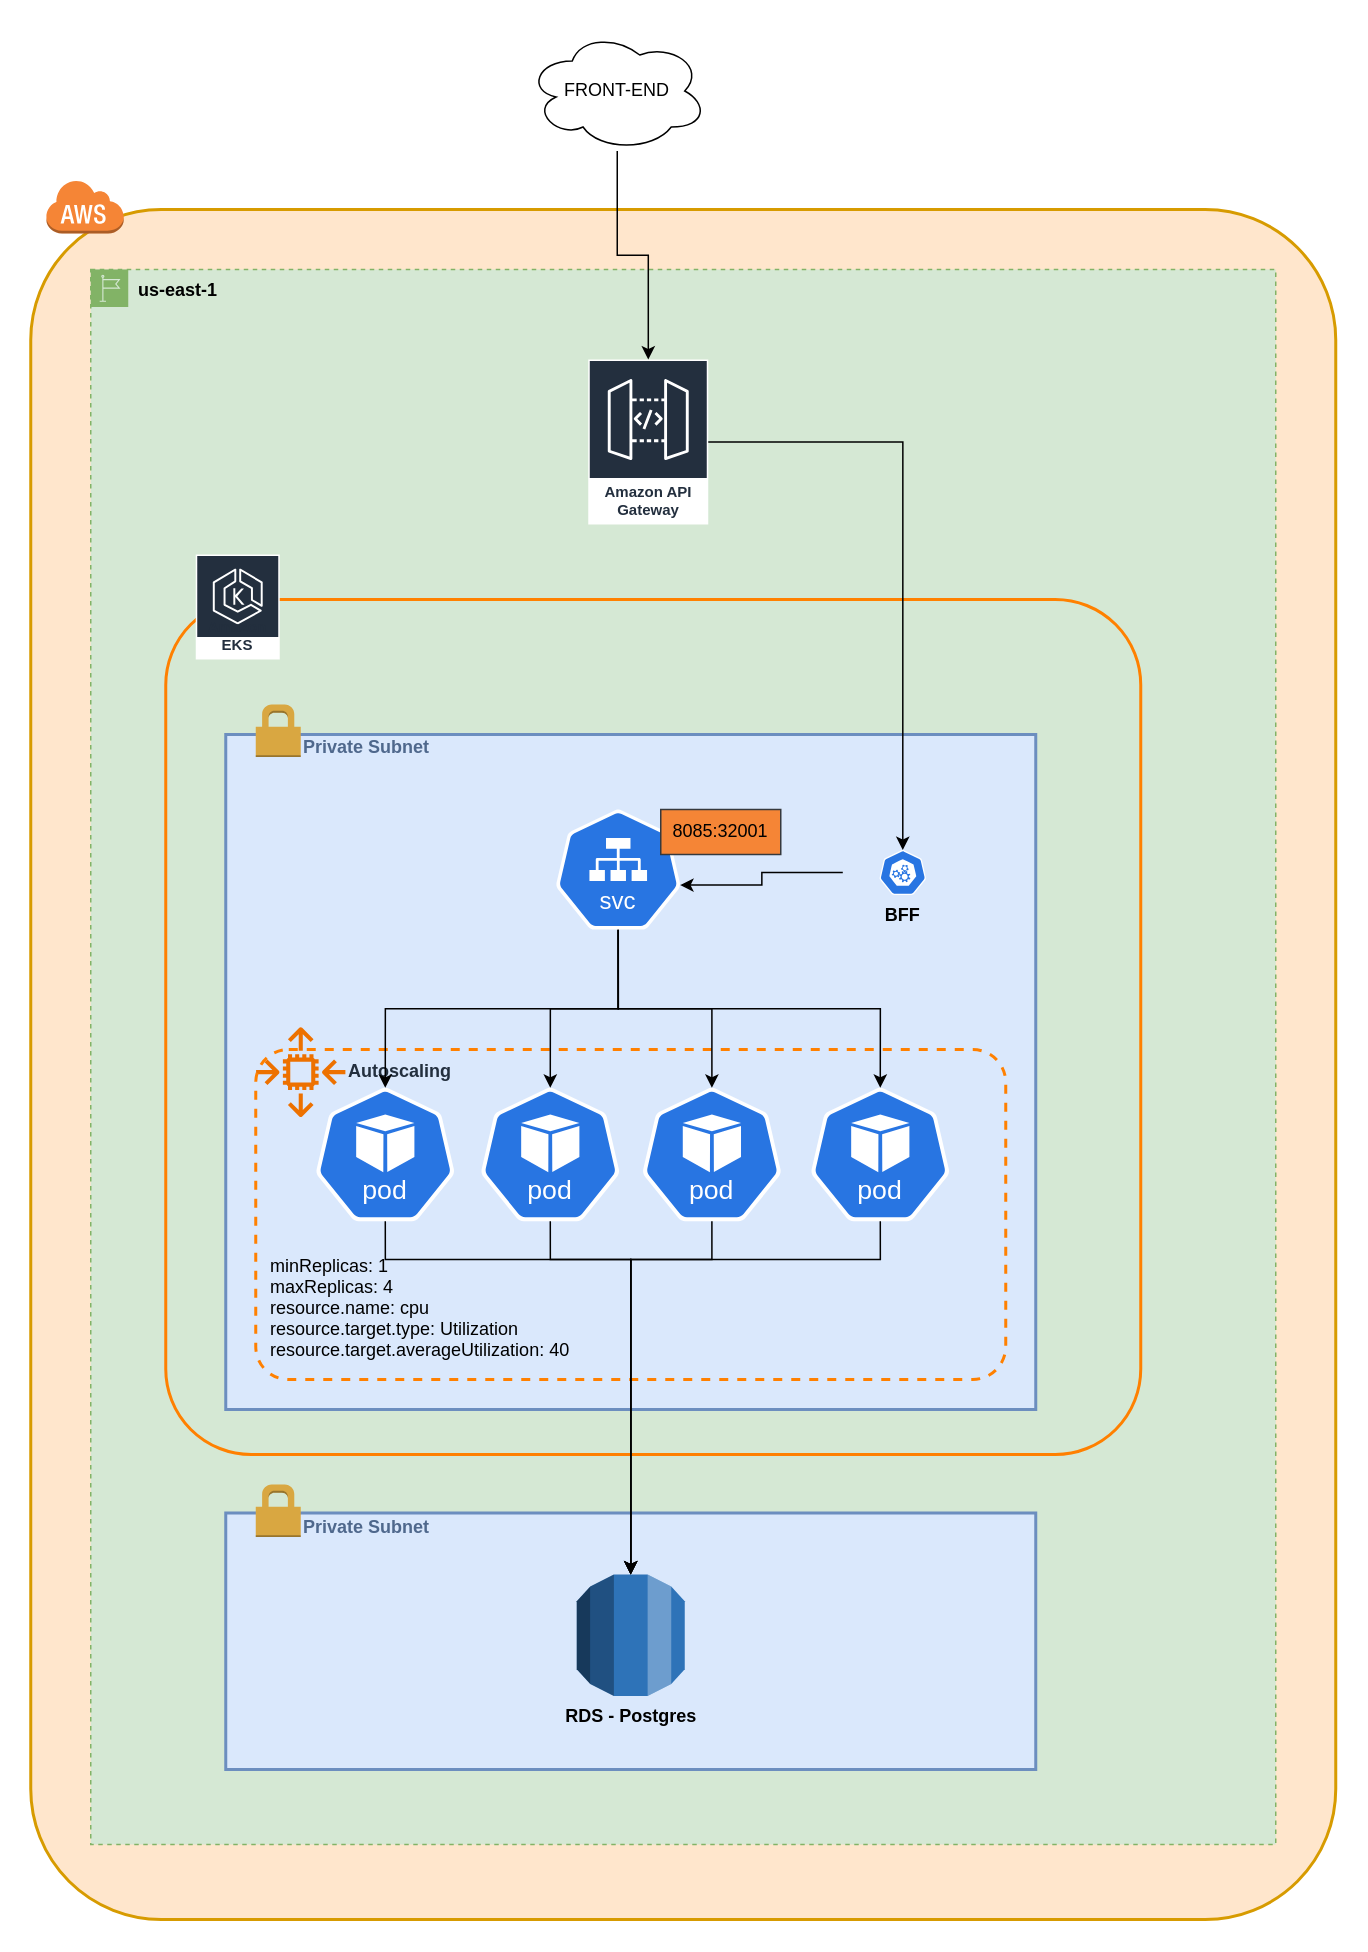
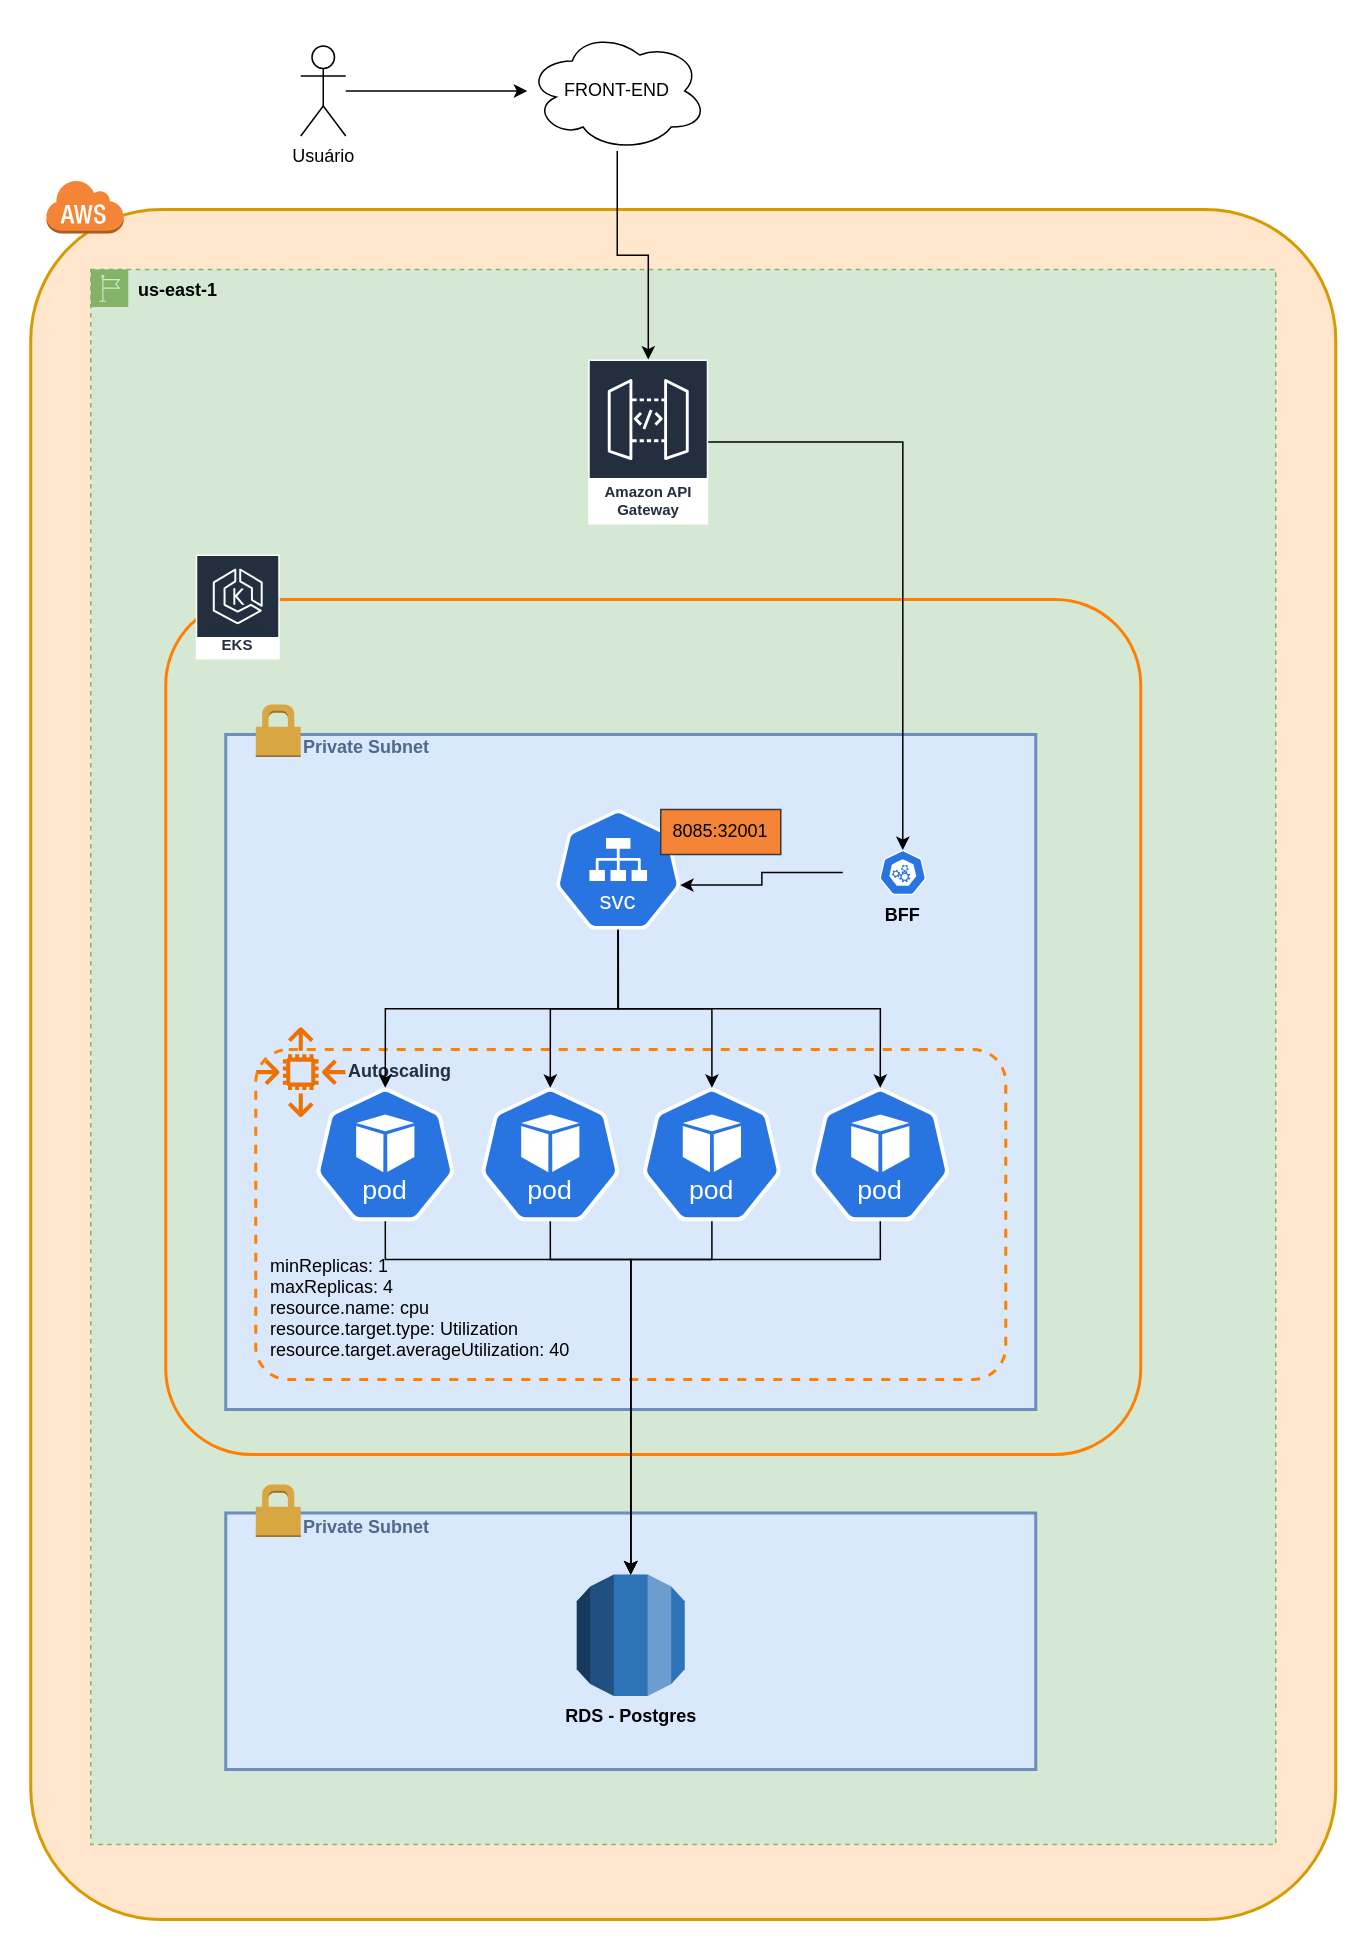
node "Usuário": added
edge "Usuário" -> "FRONT-END": added
